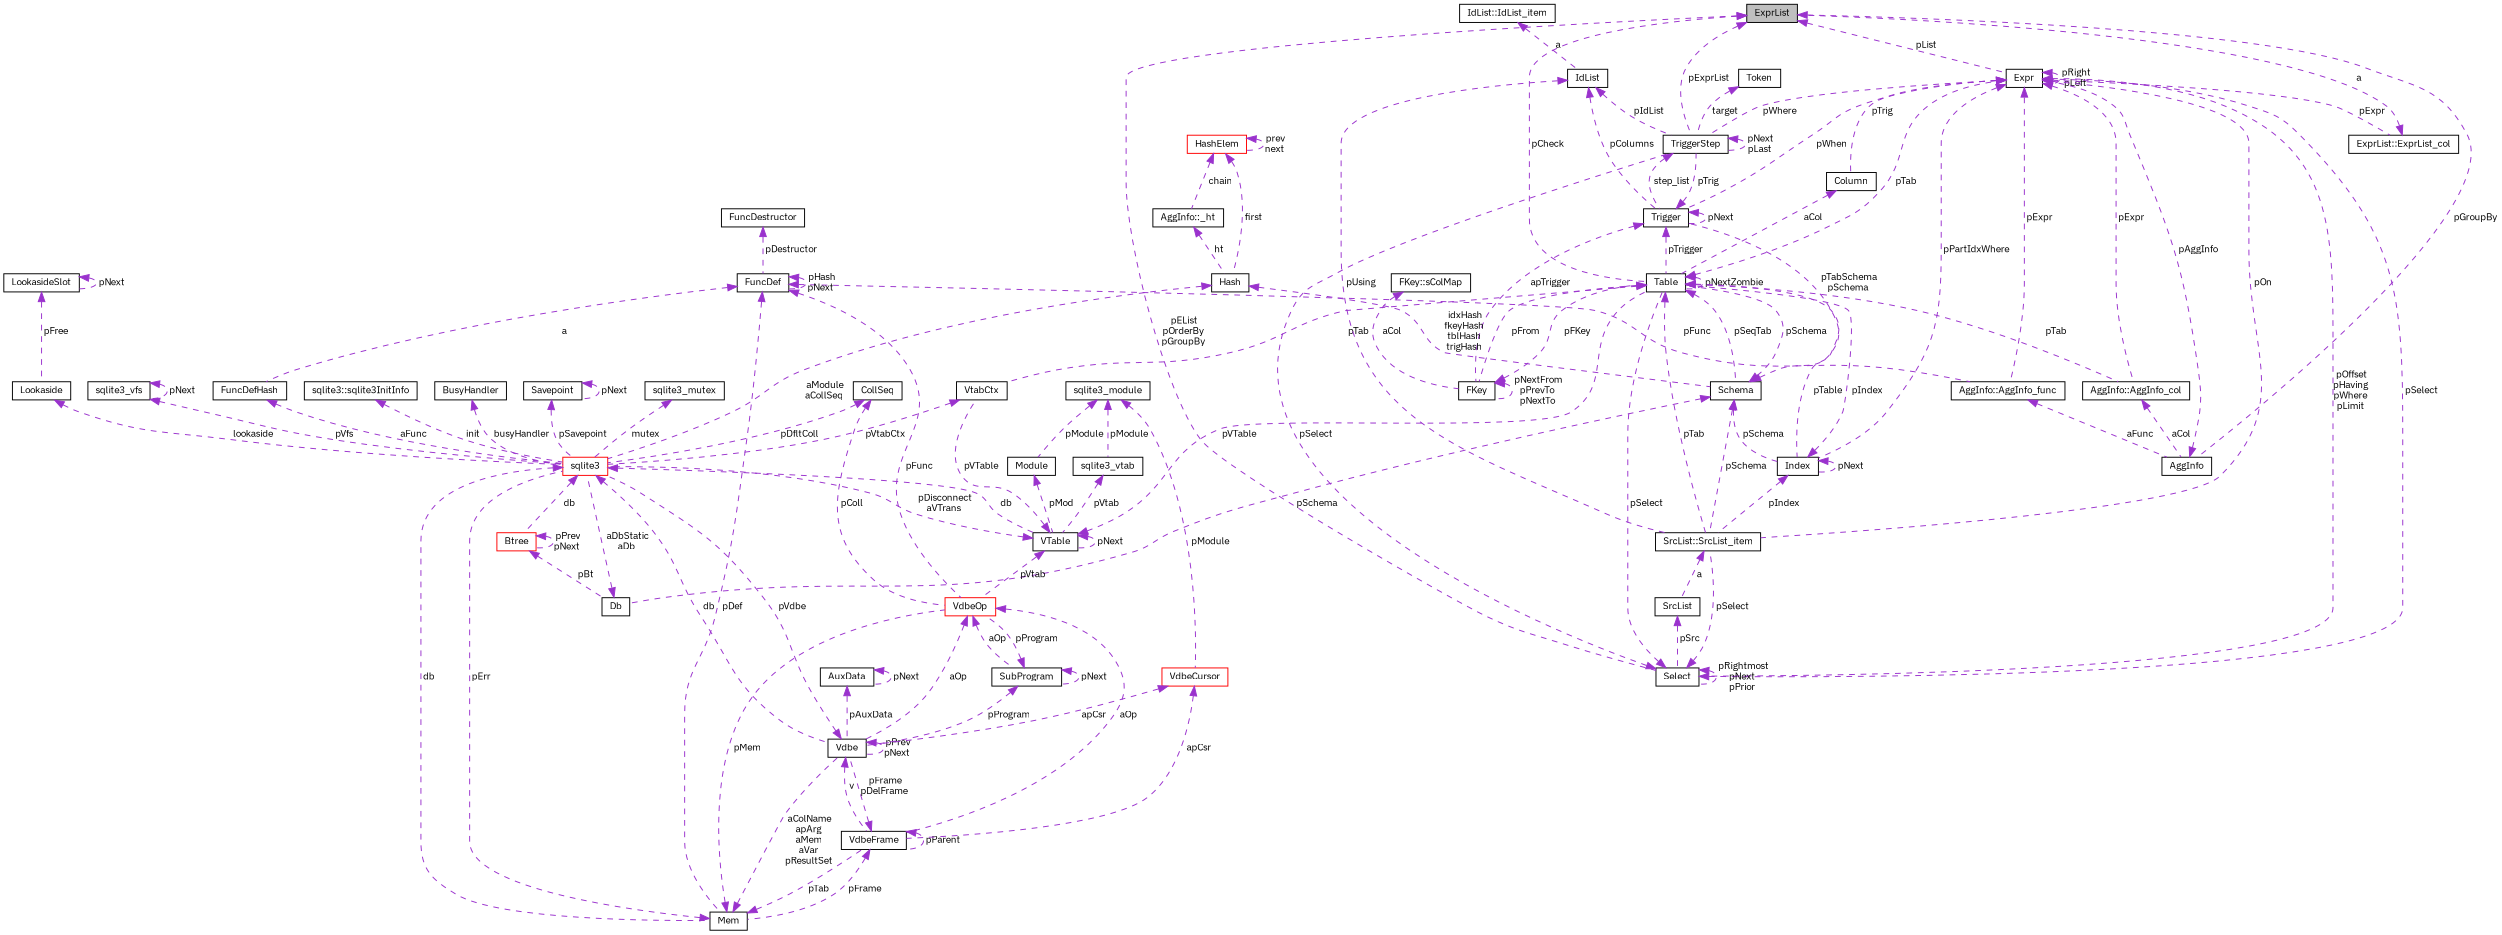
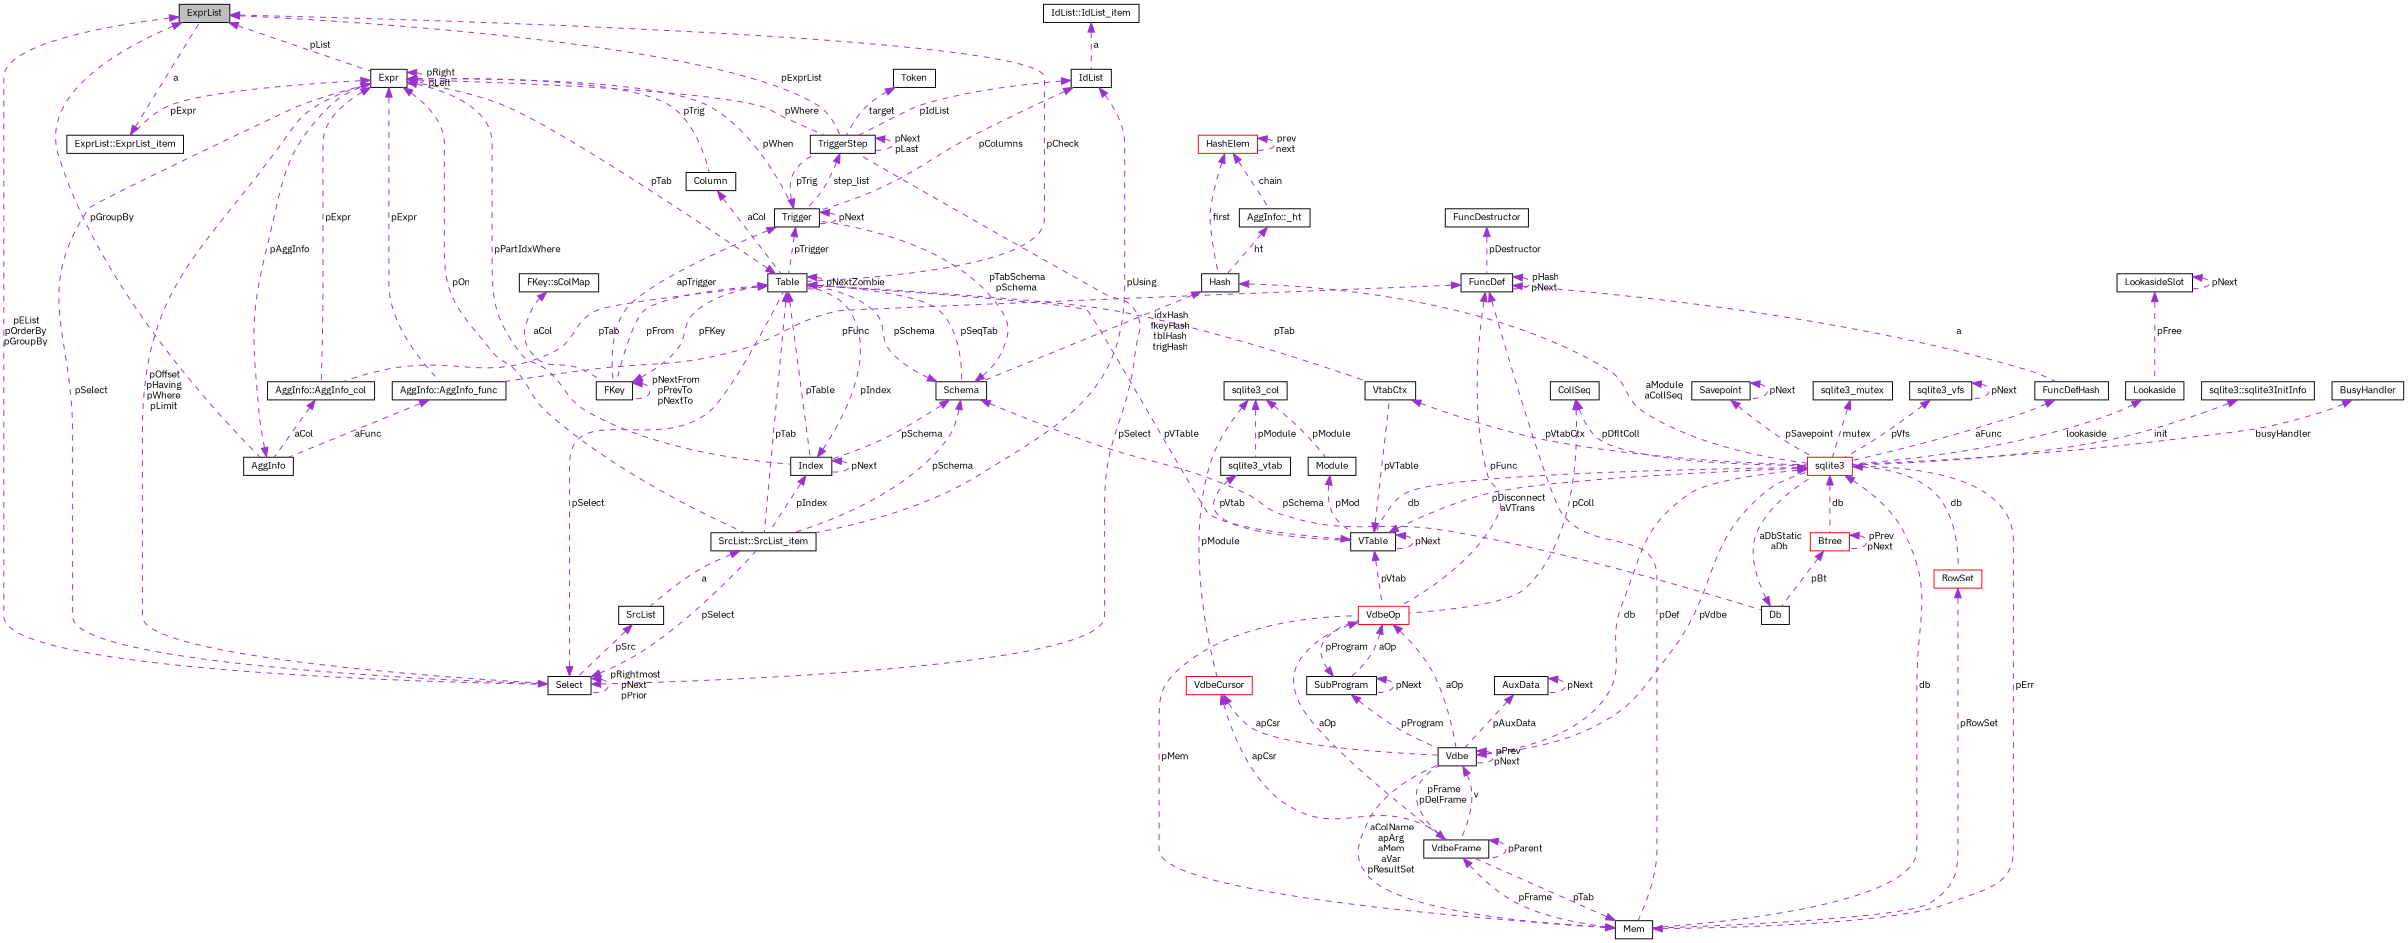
node "ExprList::ExprList_col": label "ExprList::ExprList_col" -> "ExprList::ExprList_item"
node "sqlite3_module": label "sqlite3_module" -> "sqlite3_col"
node "RowSet": added
